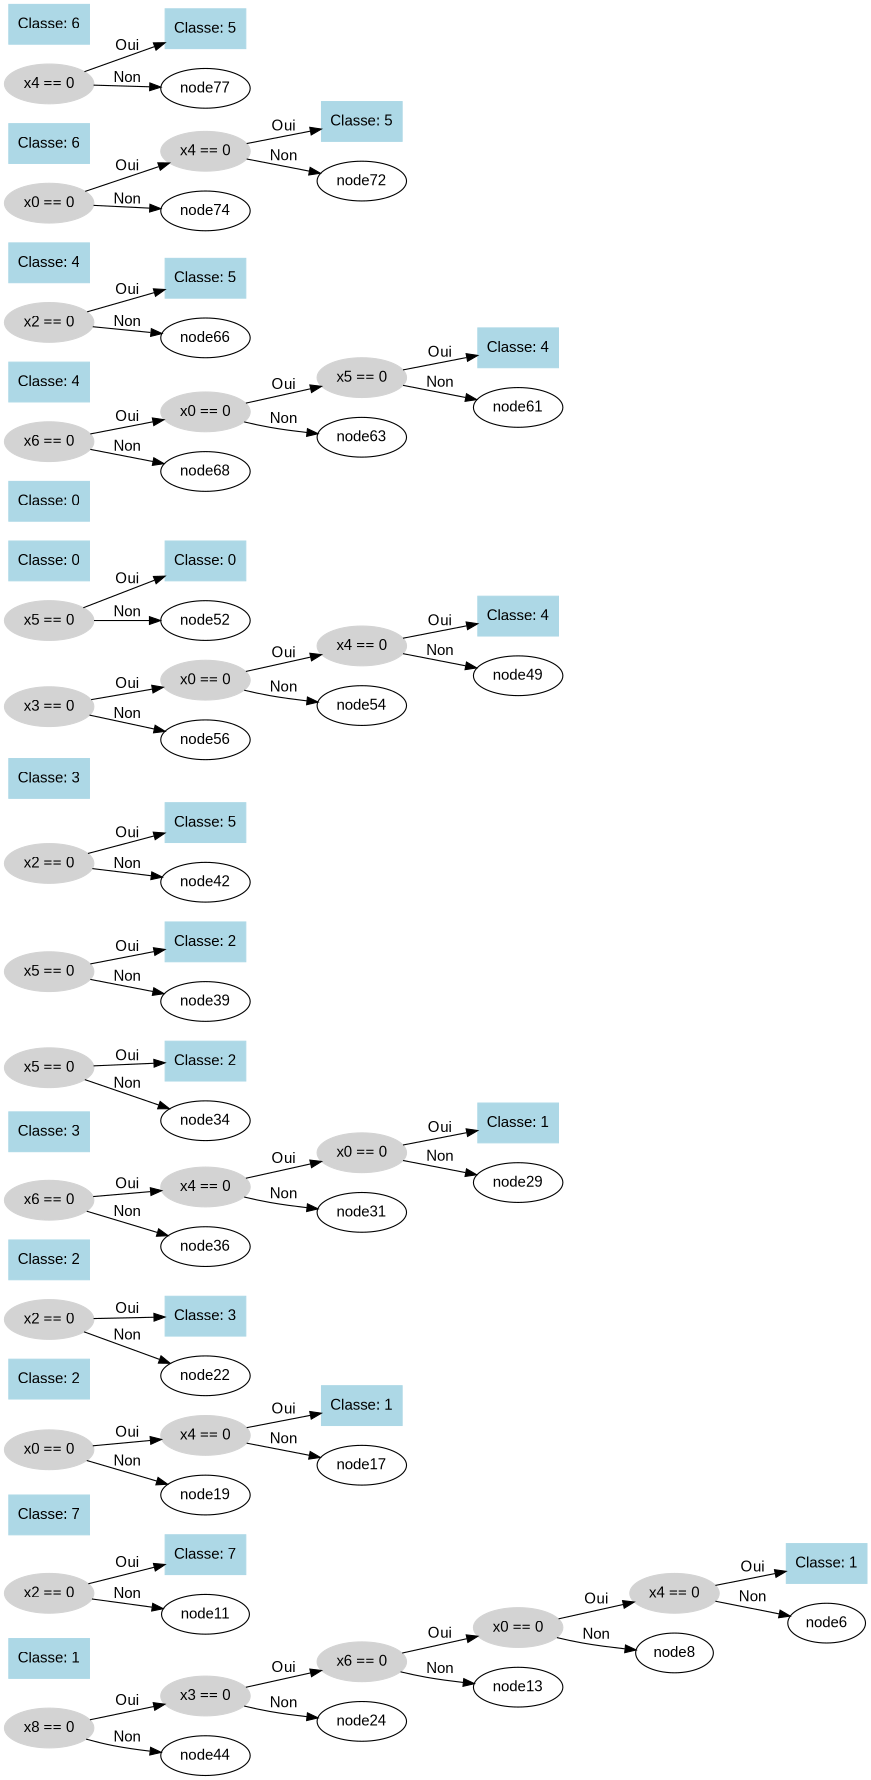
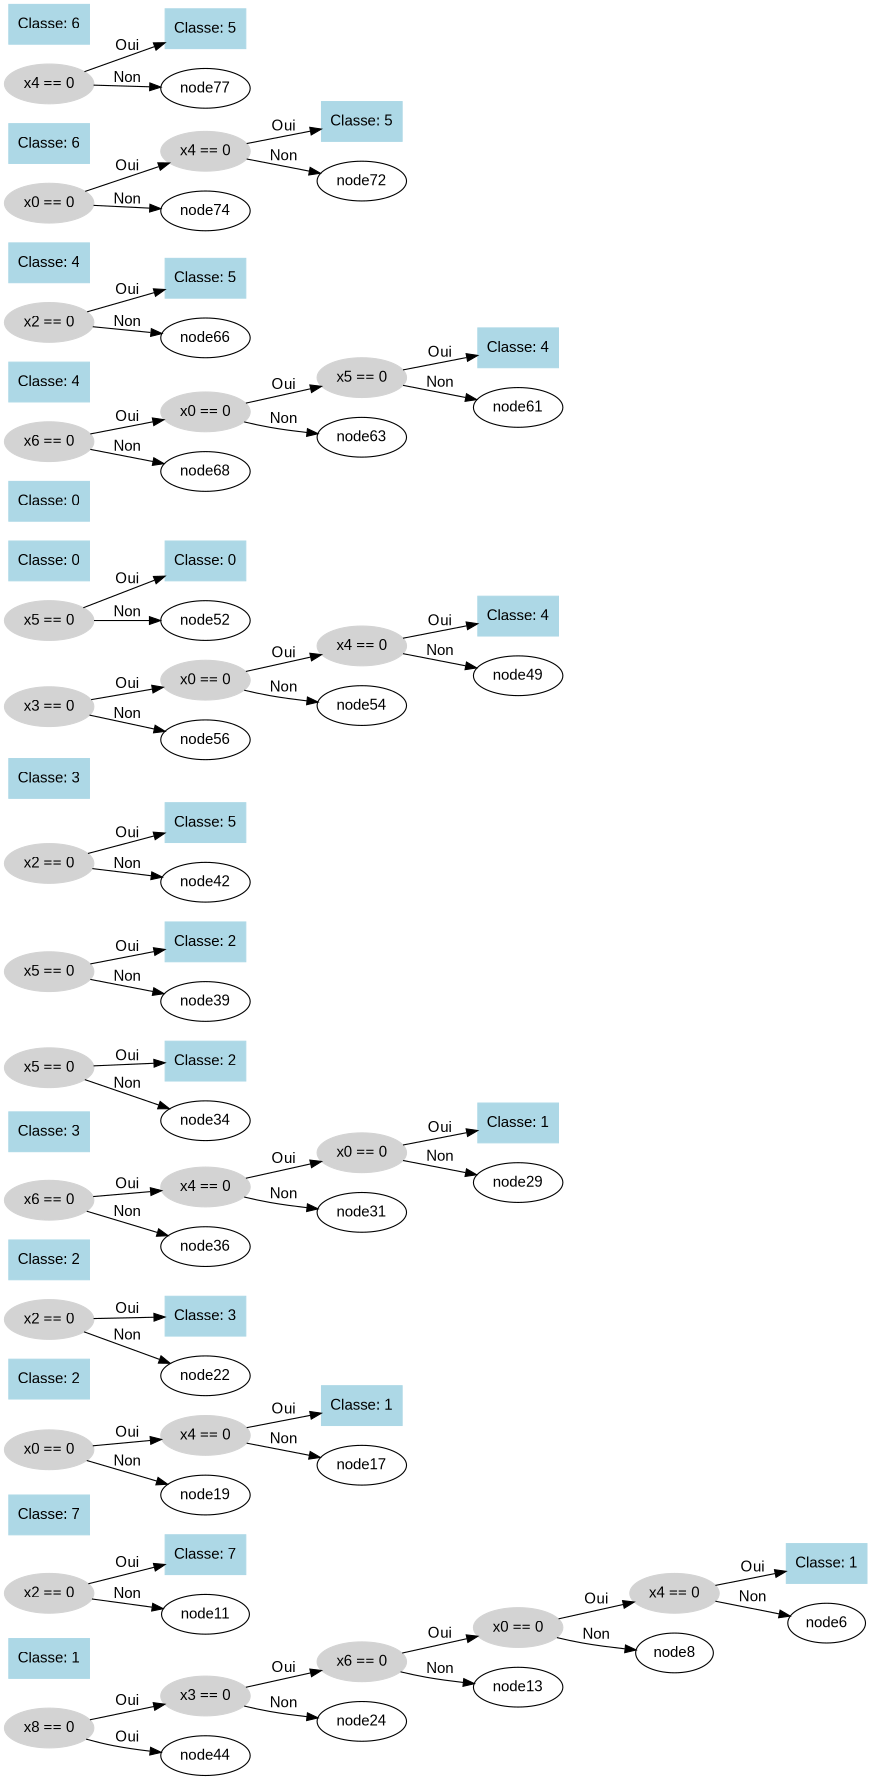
edge "x8 == 0" -> "node44": label "Non" -> "Oui"
